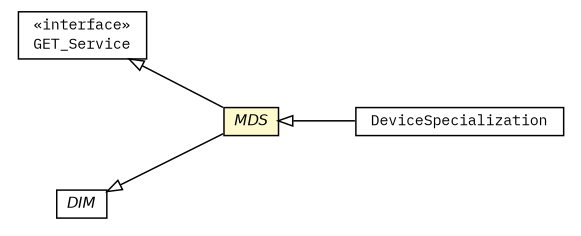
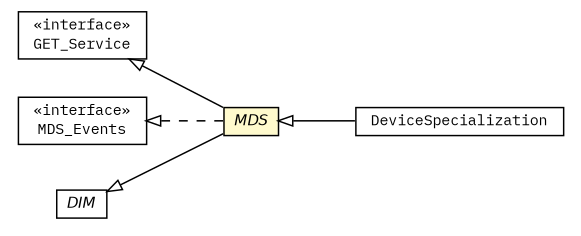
node "MDS_Events": added
